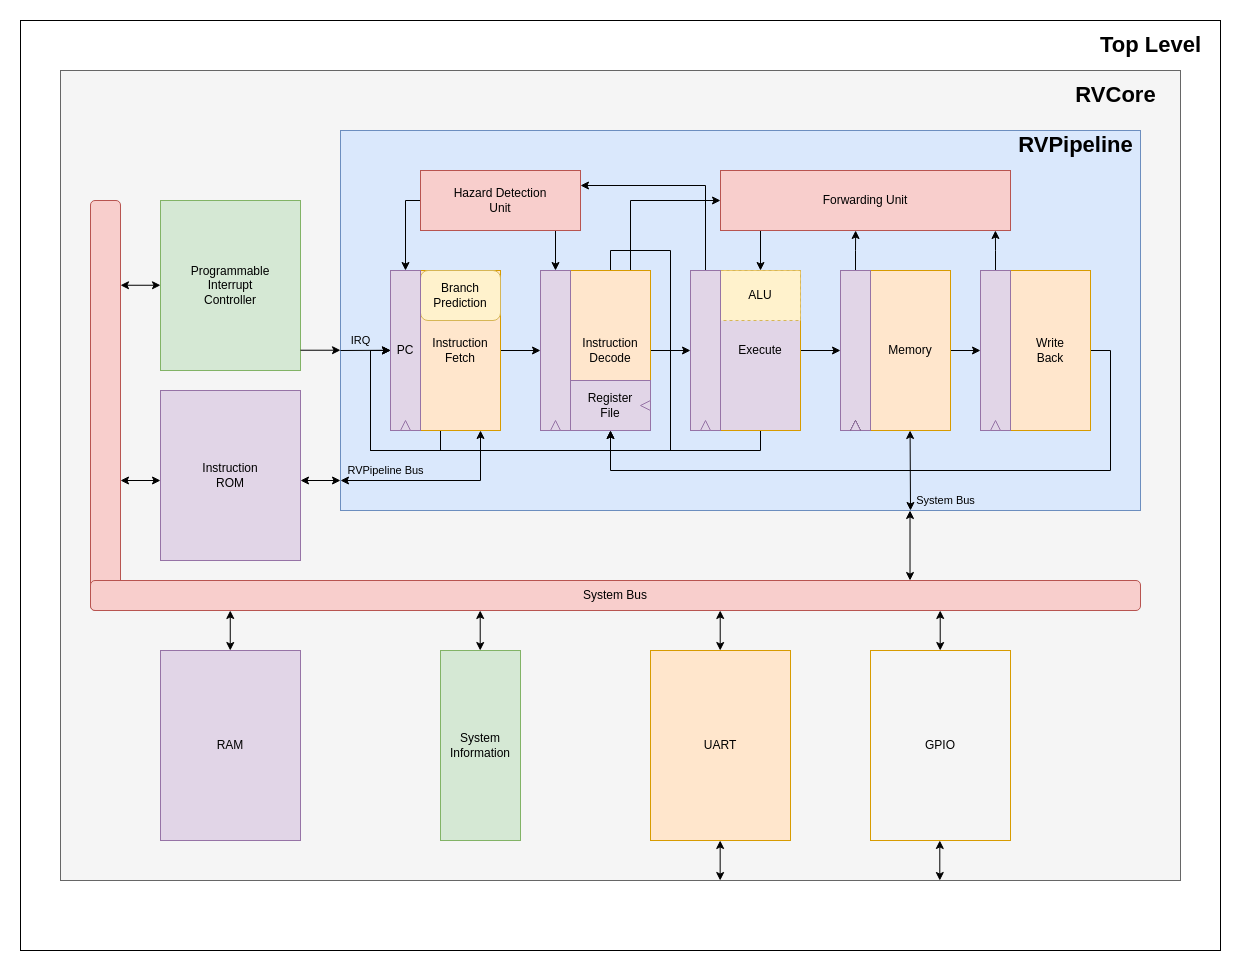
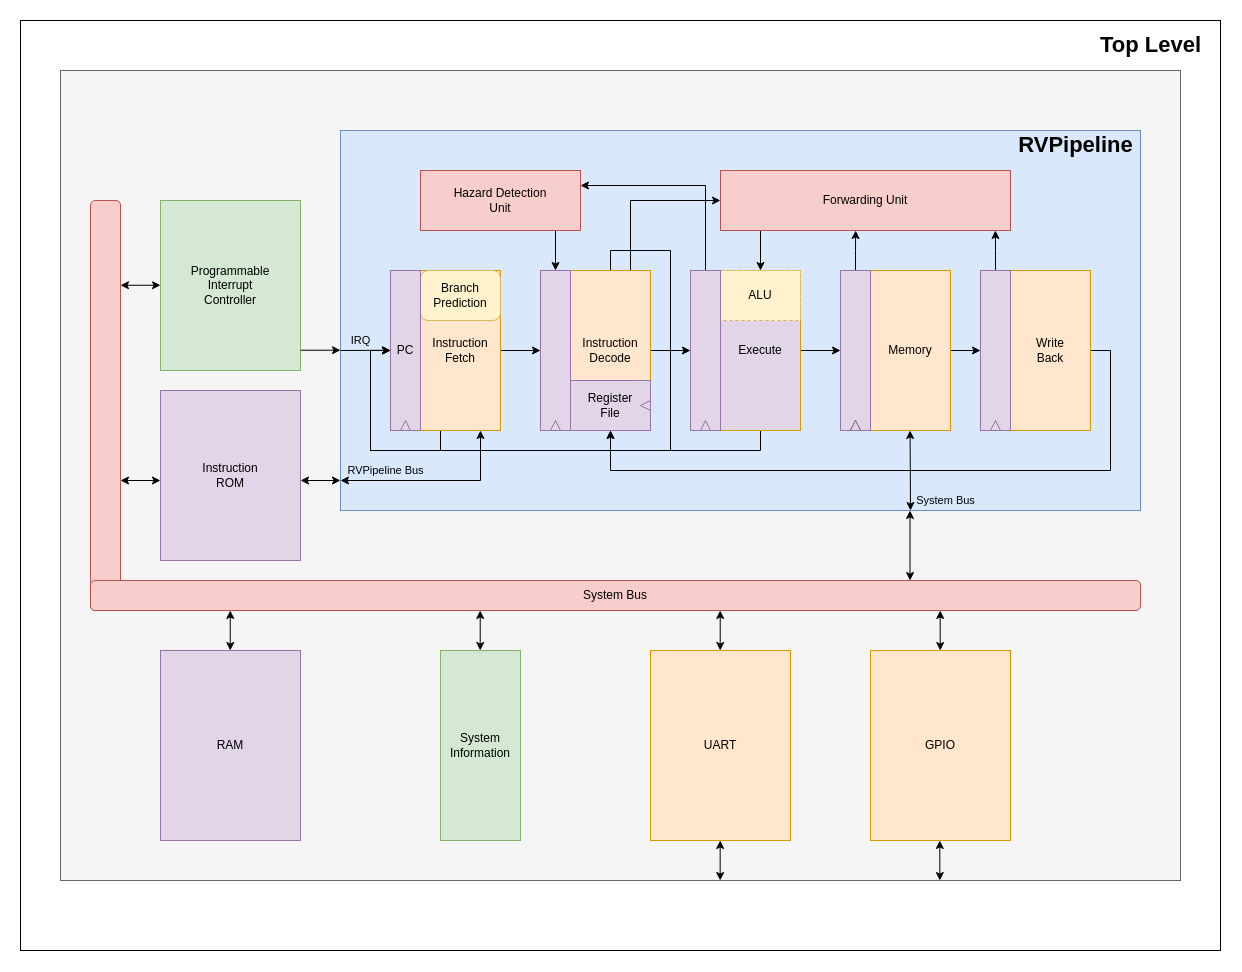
node "RVCore": removed
edge "Hazard Detection Unit" -> "PC": removed
node "GPIO": fillcolor #f5f5f5 -> #ffe6cc
